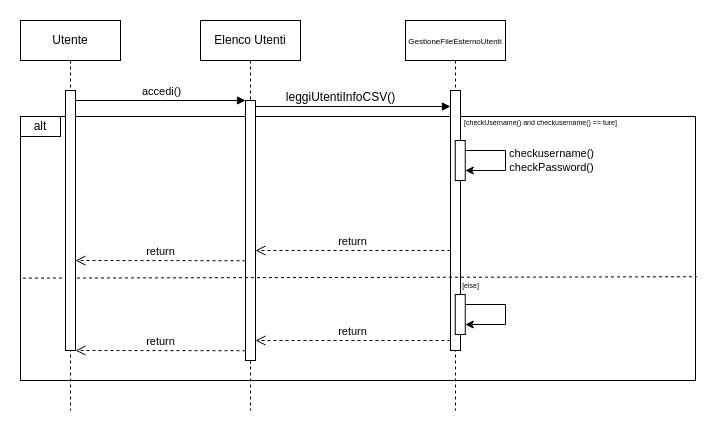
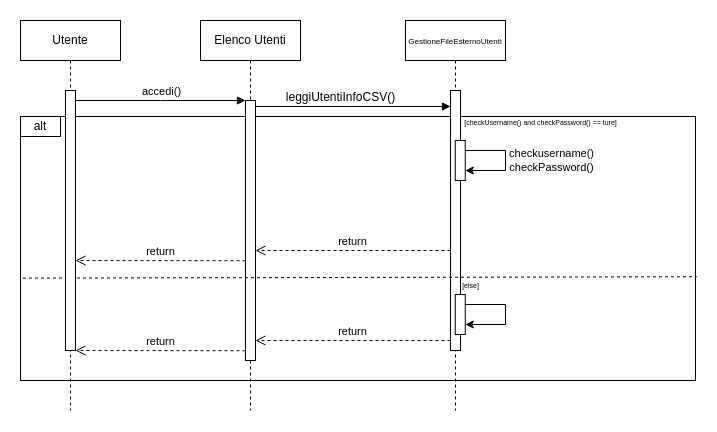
node "[checkUsername() and checkusername() == ture]": label "[checkUsername() and checkusername() == ture]" -> "[checkUsername() and checkPassword() == ture]"
